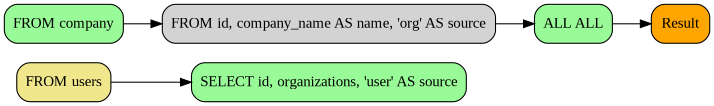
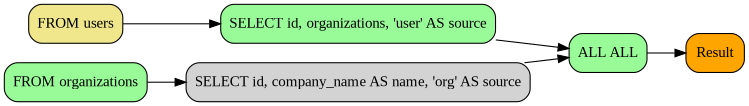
node "FROM company": label "FROM company" -> "FROM organizations"
node "FROM id, company_name AS name, 'org' AS source": label "FROM id, company_name AS name, 'org' AS source" -> "SELECT id, company_name AS name, 'org' AS source"
edge "SELECT id, organizations, 'user' AS source" -> "ALL ALL": added
